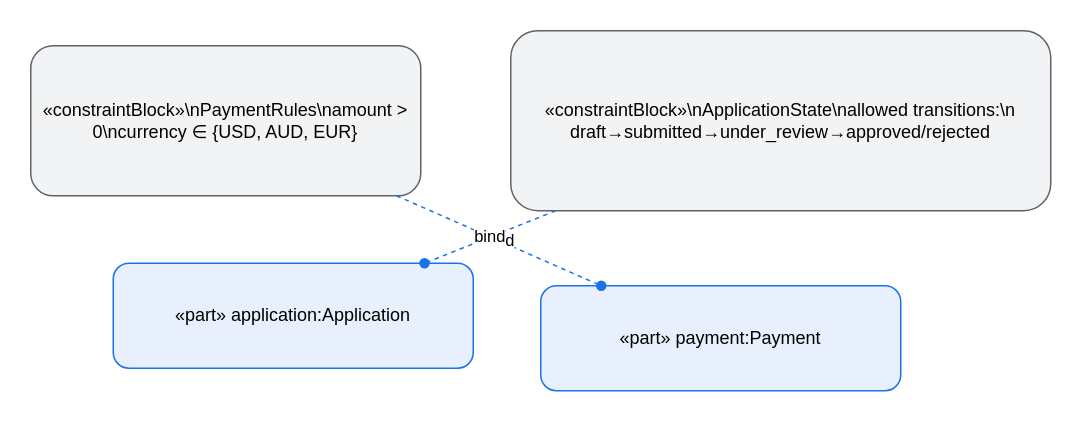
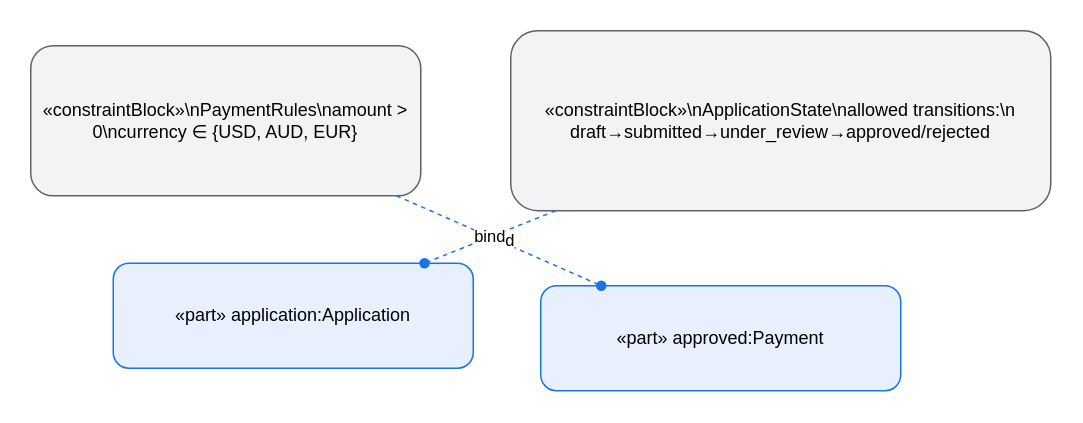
node "«part» payment:Payment": label "«part» payment:Payment" -> "«part» approved:Payment"
